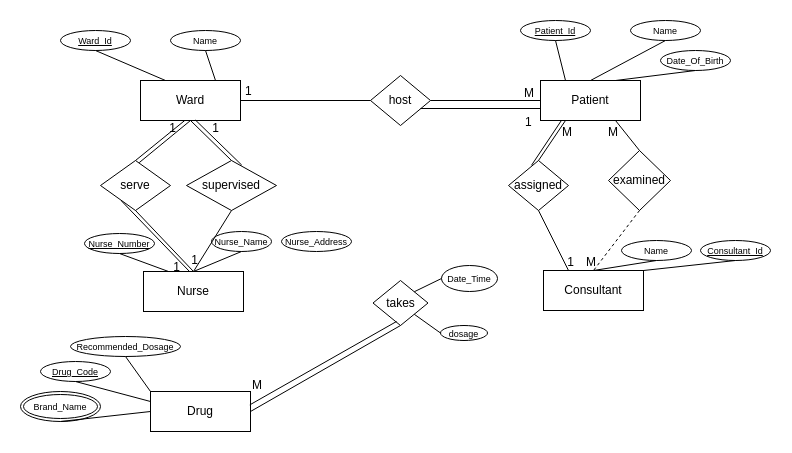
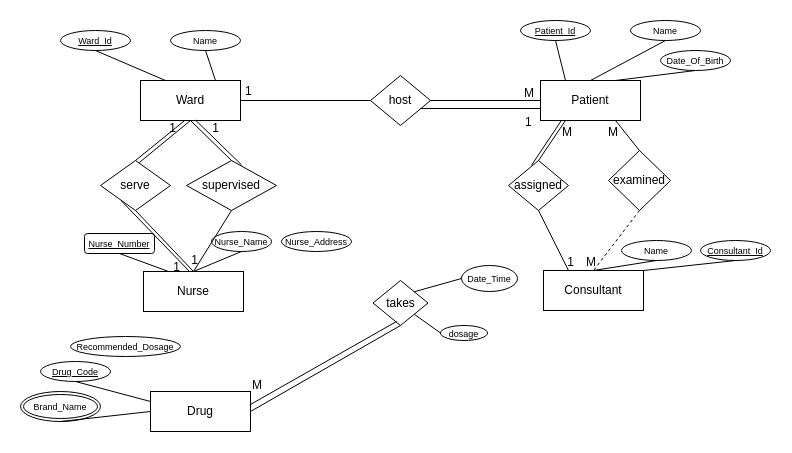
node "Nurse_Number": shape ellipse -> rounded rectangle
node "Date_Time": moved (470, 279) -> (490, 279)
edge "Recommended_Dosage" -- "Drug": removed
